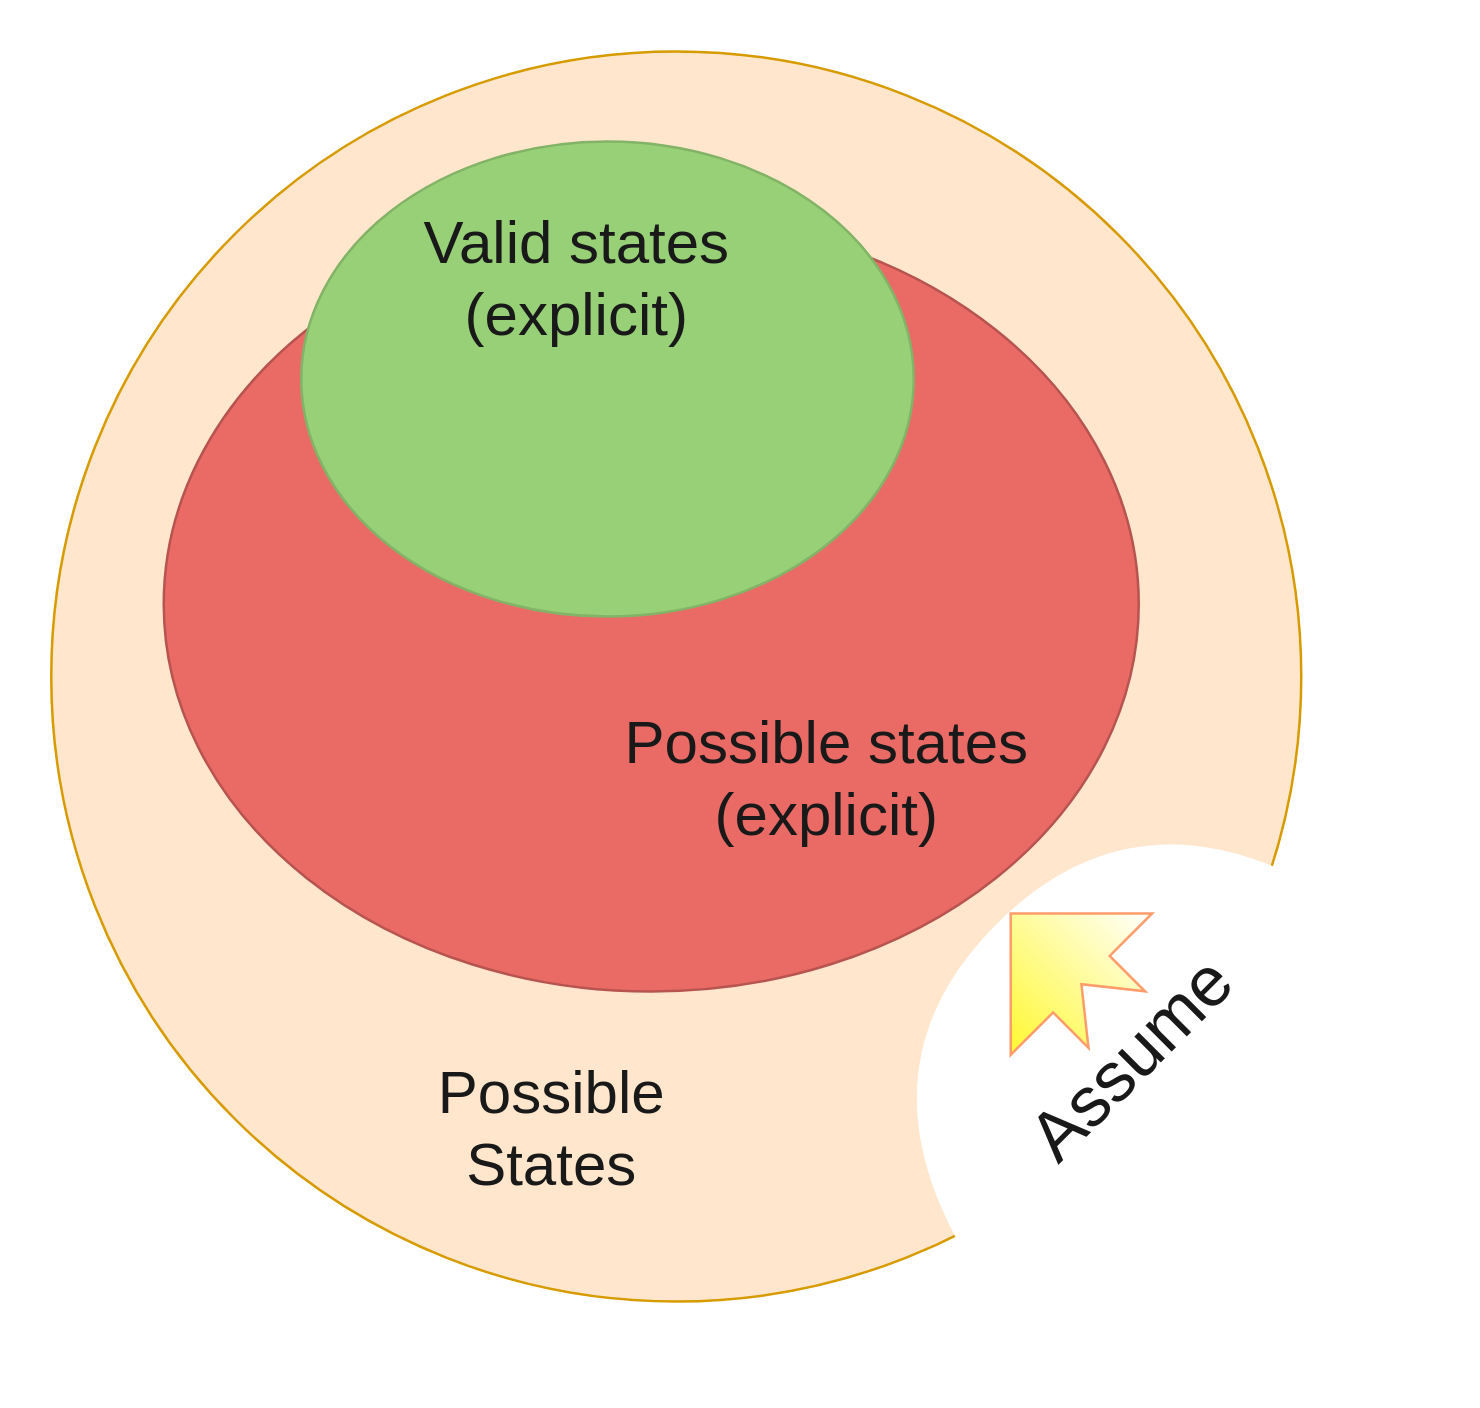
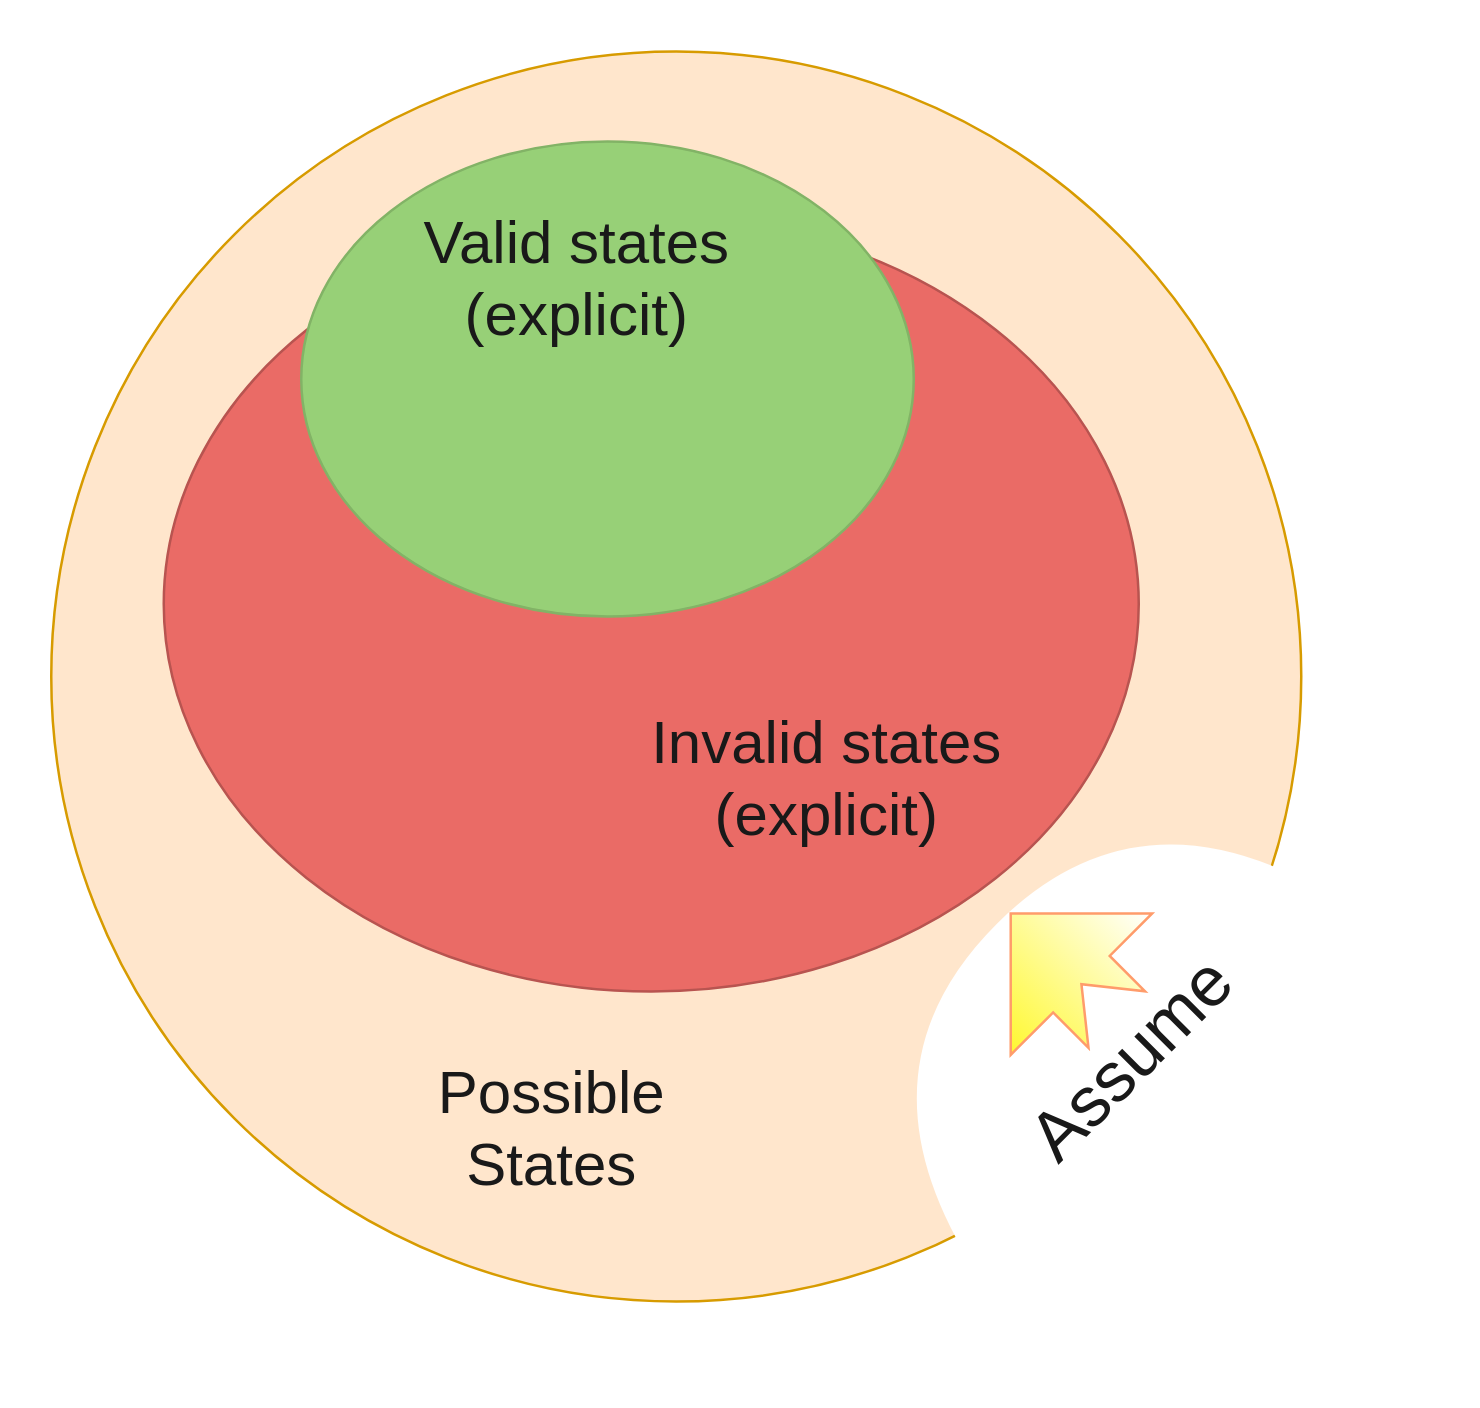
node "Possible states (explicit)": label "Possible states (explicit)" -> "Invalid states (explicit)"
